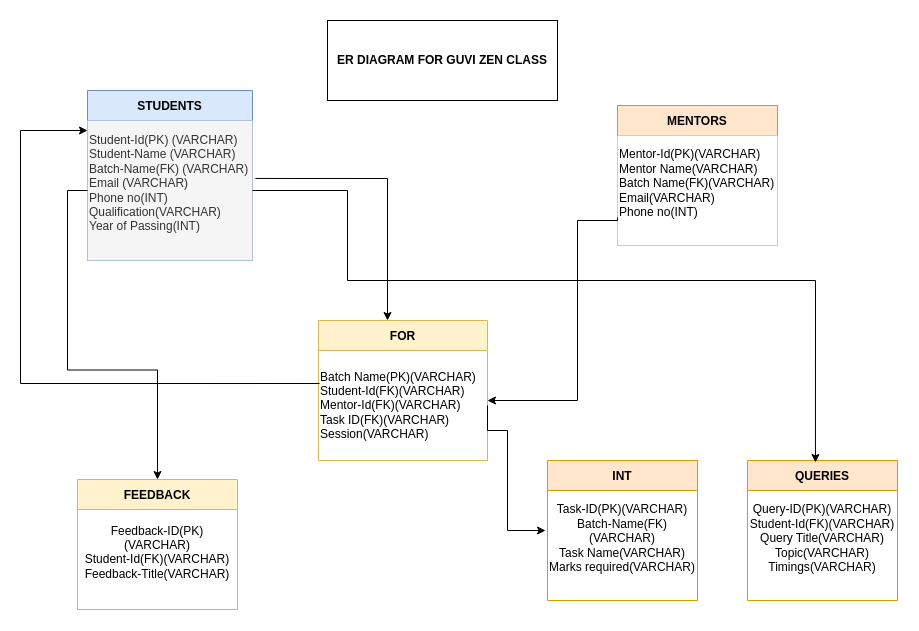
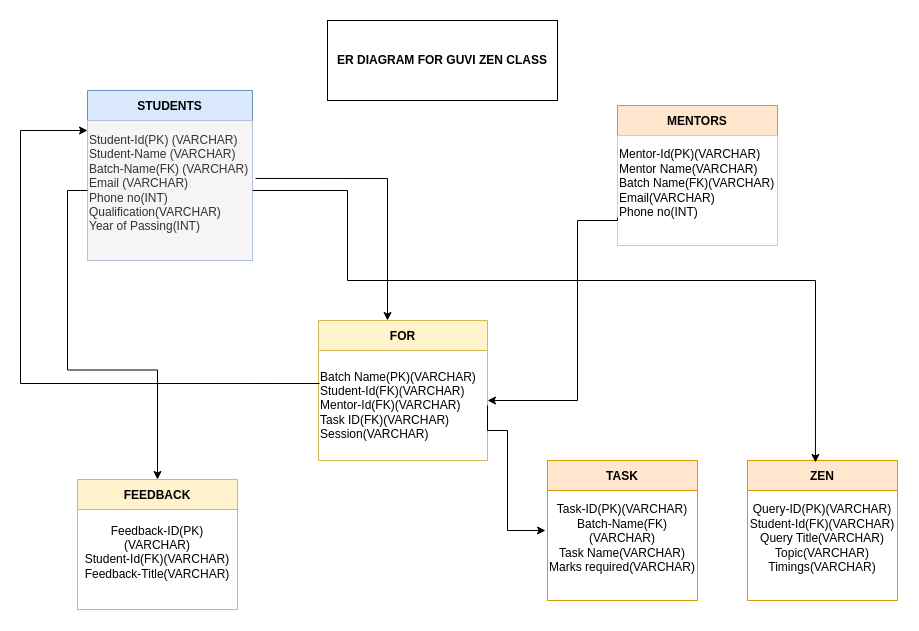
node "INT": label "INT" -> "TASK"
node "QUERIES": label "QUERIES" -> "ZEN"
